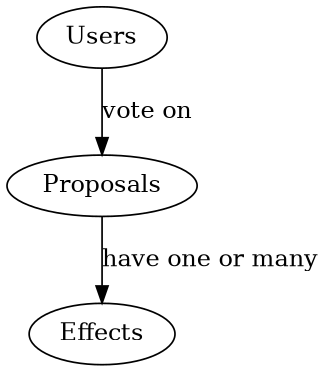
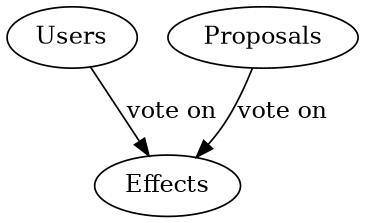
edge "Users" -> "Proposals": now "Users" -> "Effects"
edge "Proposals" -> "Effects": label "have one or many" -> "vote on"
